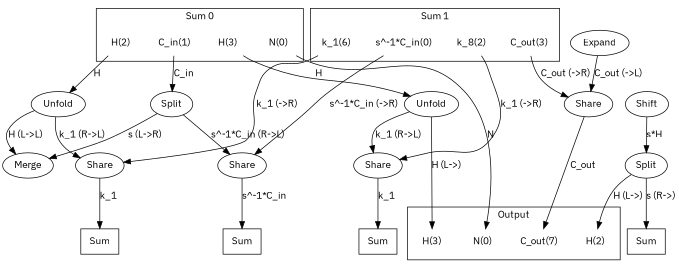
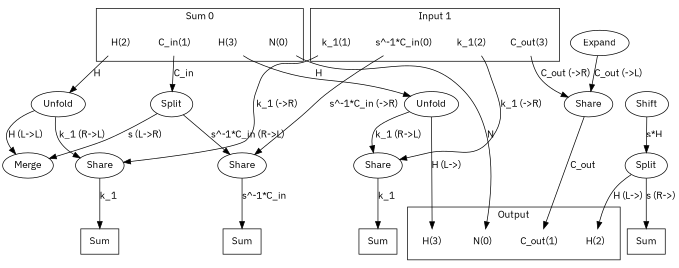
cluster "Sum 1": label "Sum 1" -> "Input 1"
node "k_1(6)": label "k_1(6)" -> "k_1(1)"
node "k_8(2)": label "k_8(2)" -> "k_1(2)"
node "C_out(7)": label "C_out(7)" -> "C_out(1)"
